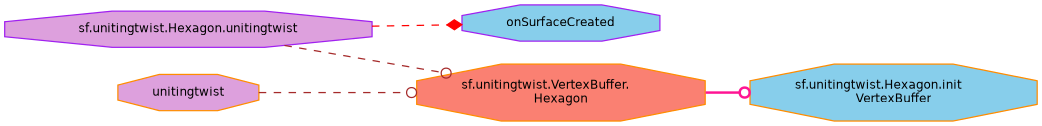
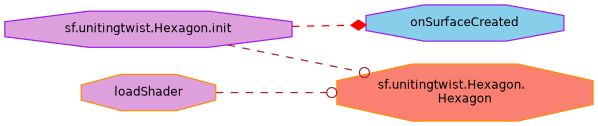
node "sf.unitingtwist.Hexagon.unitingtwist": label "sf.unitingtwist.Hexagon.unitingtwist" -> "sf.unitingtwist.Hexagon.init"
node "unitingtwist": label "unitingtwist" -> "loadShader"
node "sf.unitingtwist.VertexBuffer. Hexagon": label "sf.unitingtwist.VertexBuffer. Hexagon" -> "sf.unitingtwist.Hexagon. Hexagon"
node "sf.unitingtwist.Hexagon.init VertexBuffer": removed
